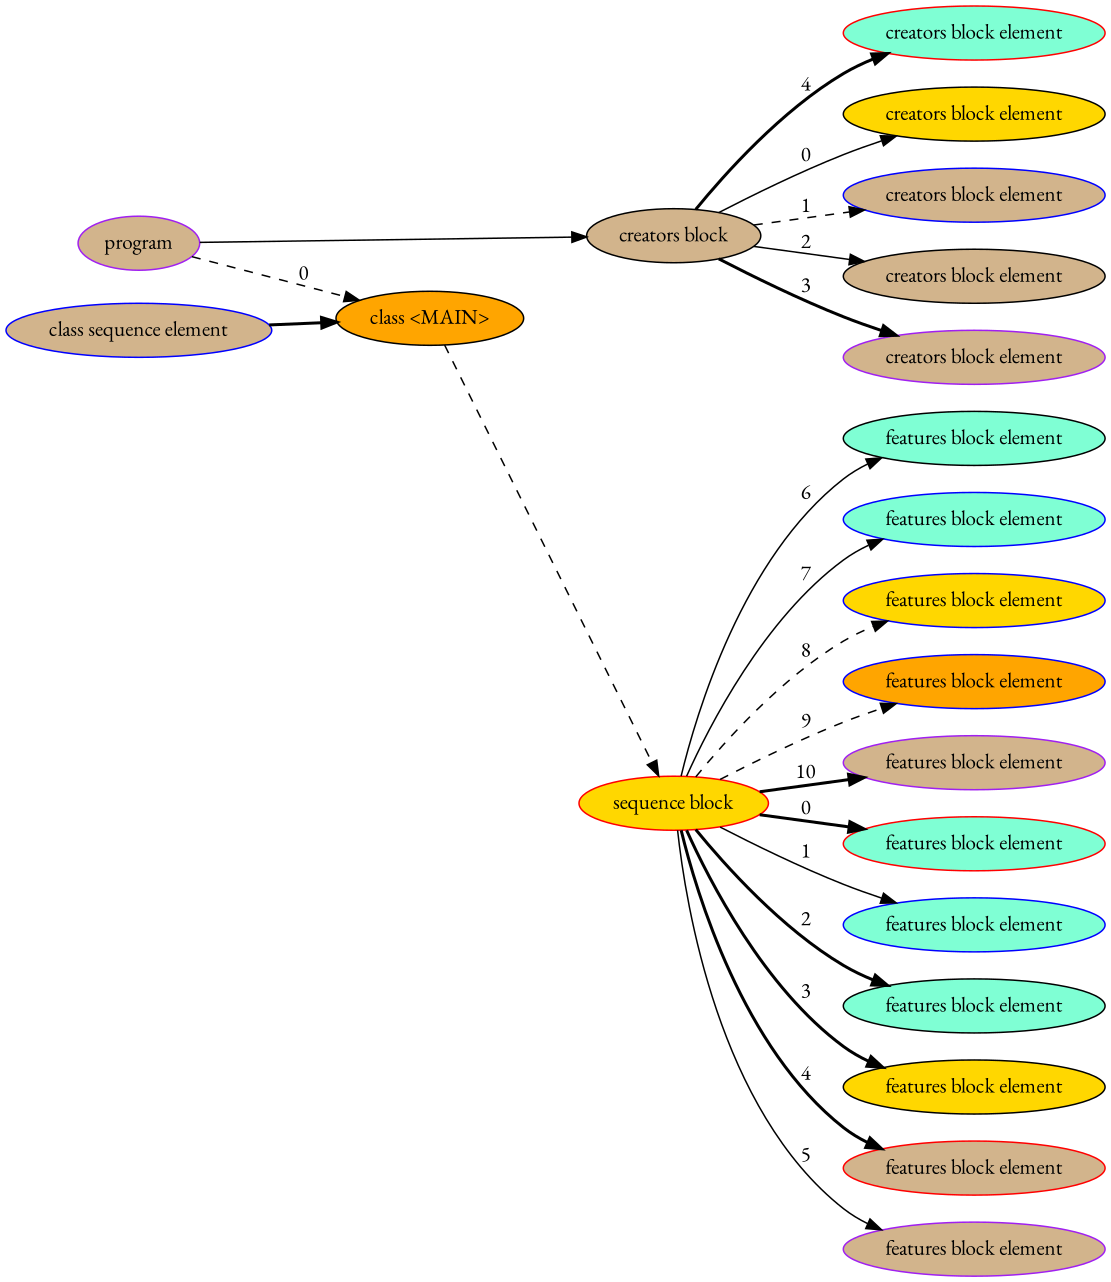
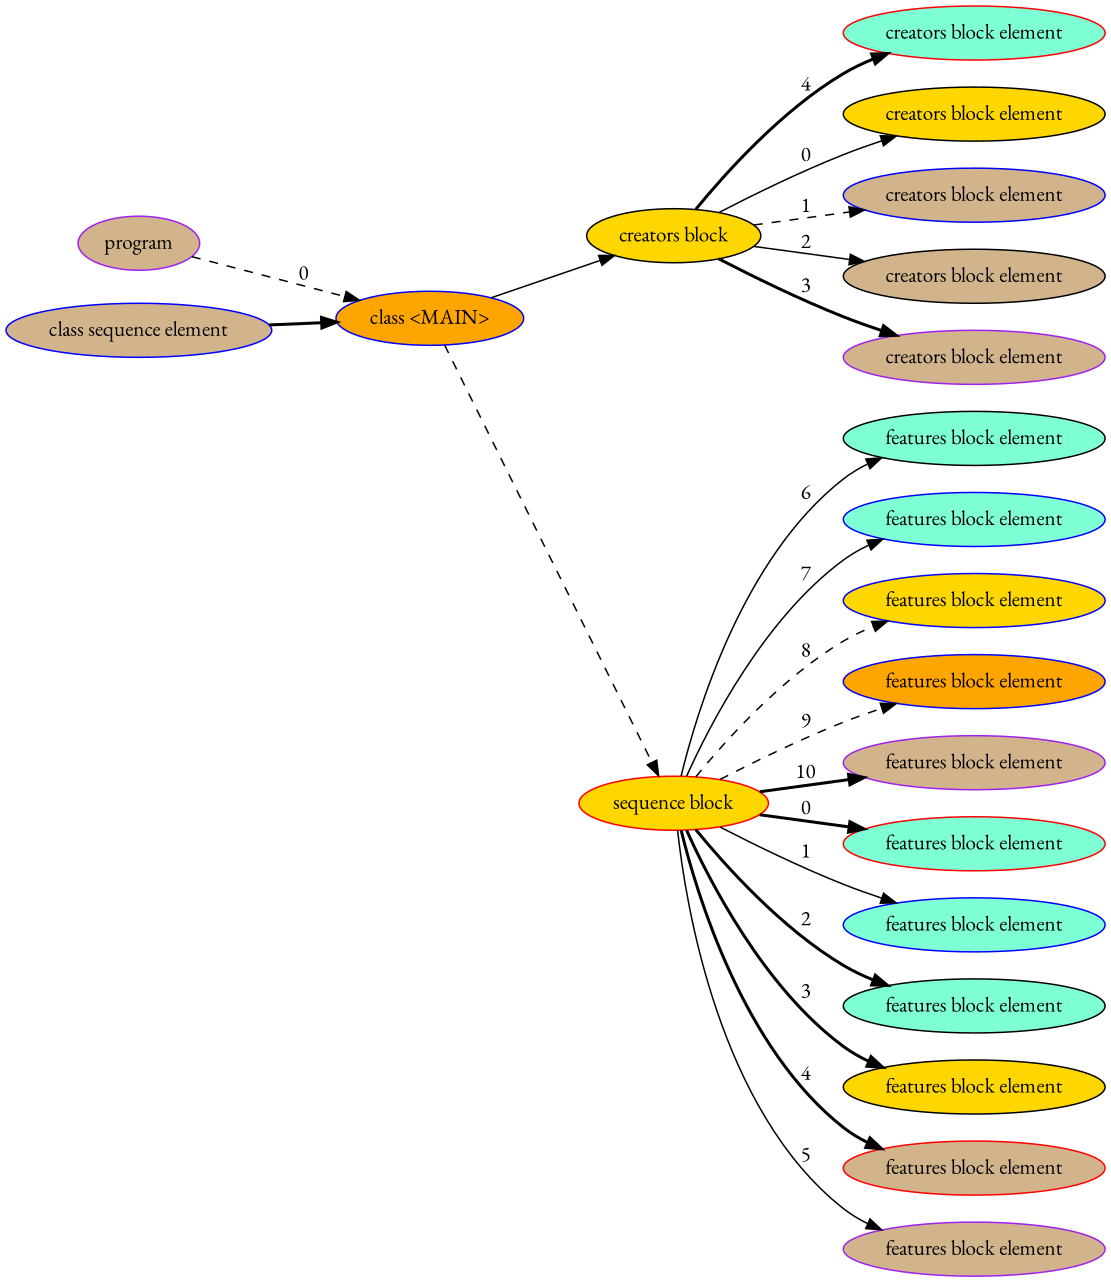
node "creators block": fillcolor tan -> gold
edge "program" -> "creators block": now "class <MAIN>" -> "creators block"
node "class <MAIN>": color black -> blue
